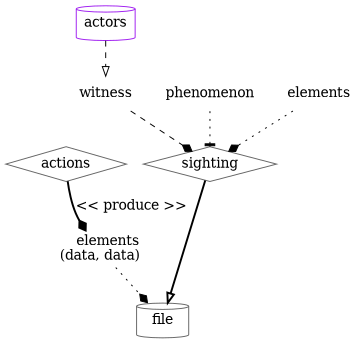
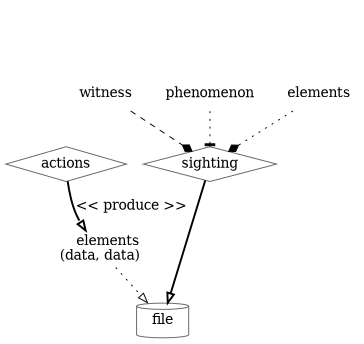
node "actors": removed
edge "actions" -> "elements (data, data)": arrowhead diamond -> onormal
edge "elements (data, data)" -> "file": arrowhead diamond -> onormal
